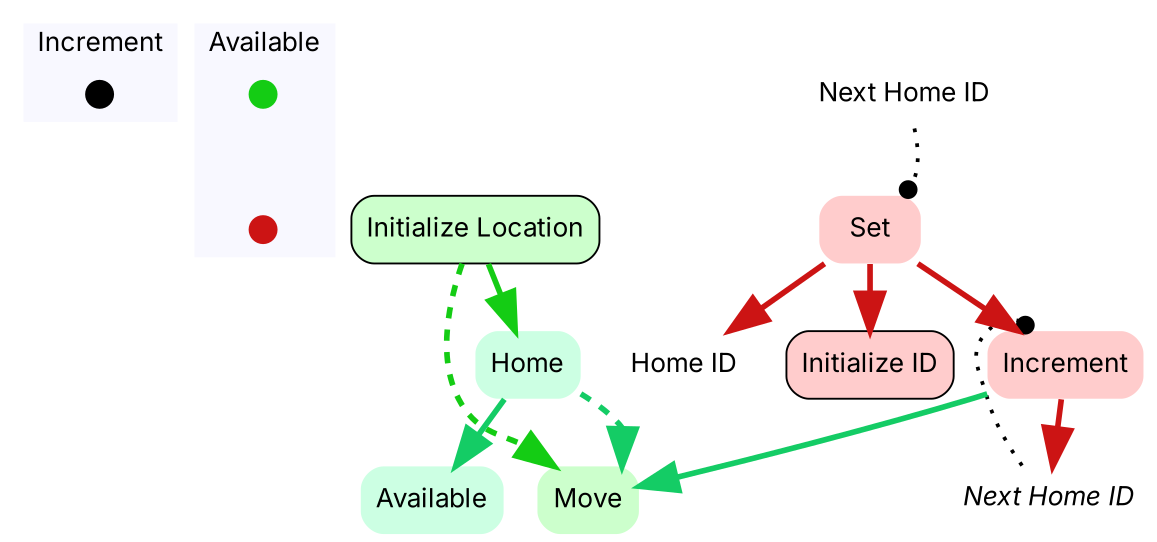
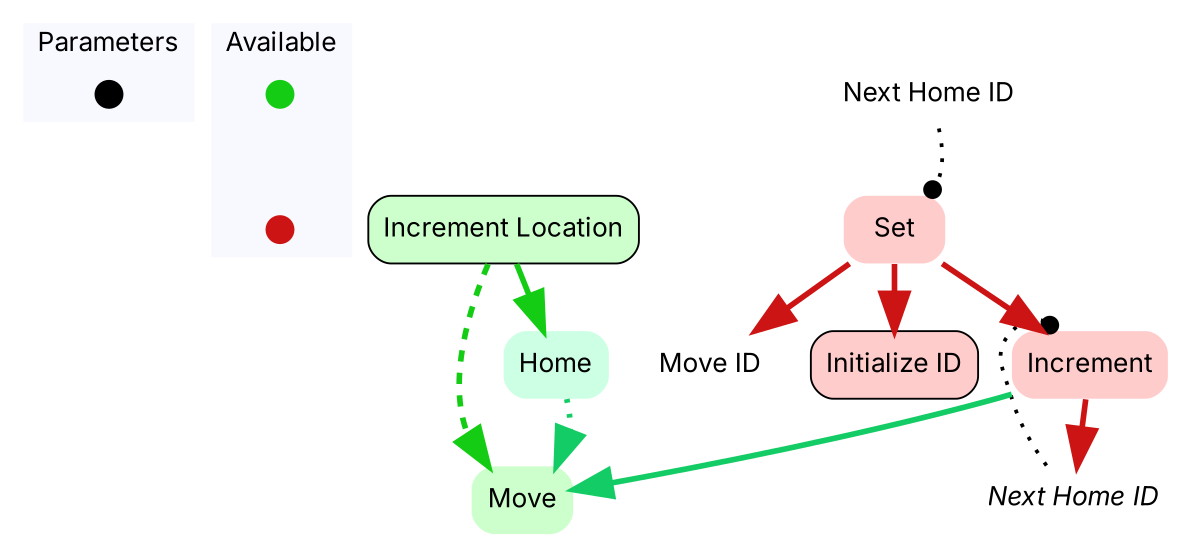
cluster "Increment": label "Increment" -> "Parameters"
node "Initialize Location": label "Initialize Location" -> "Increment Location"
node "Home ID": label "Home ID" -> "Move ID"
edge "Home" -> "Move": style dashed -> dotted
node "Available": removed
